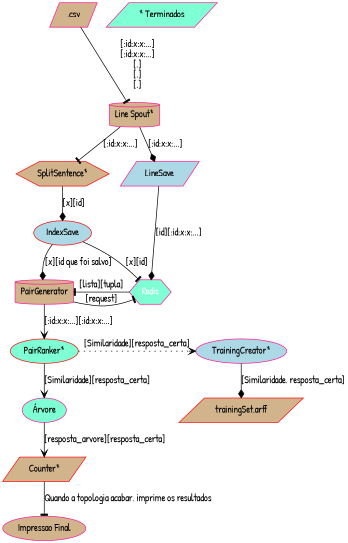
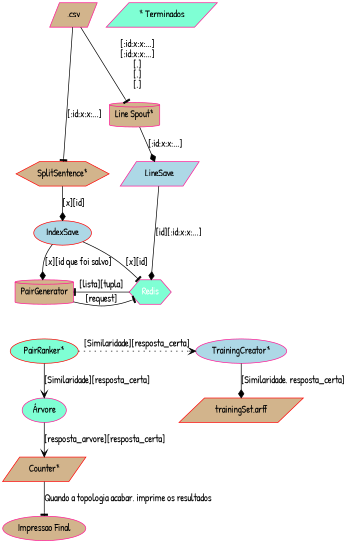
edge "Line Spout*" -> "SplitSentence*": now ".csv" -> "SplitSentence*"
edge "PairGenerator" -> "PairRanker*": removed, label "[:id:x:x:...][:id:x:x:...]"
